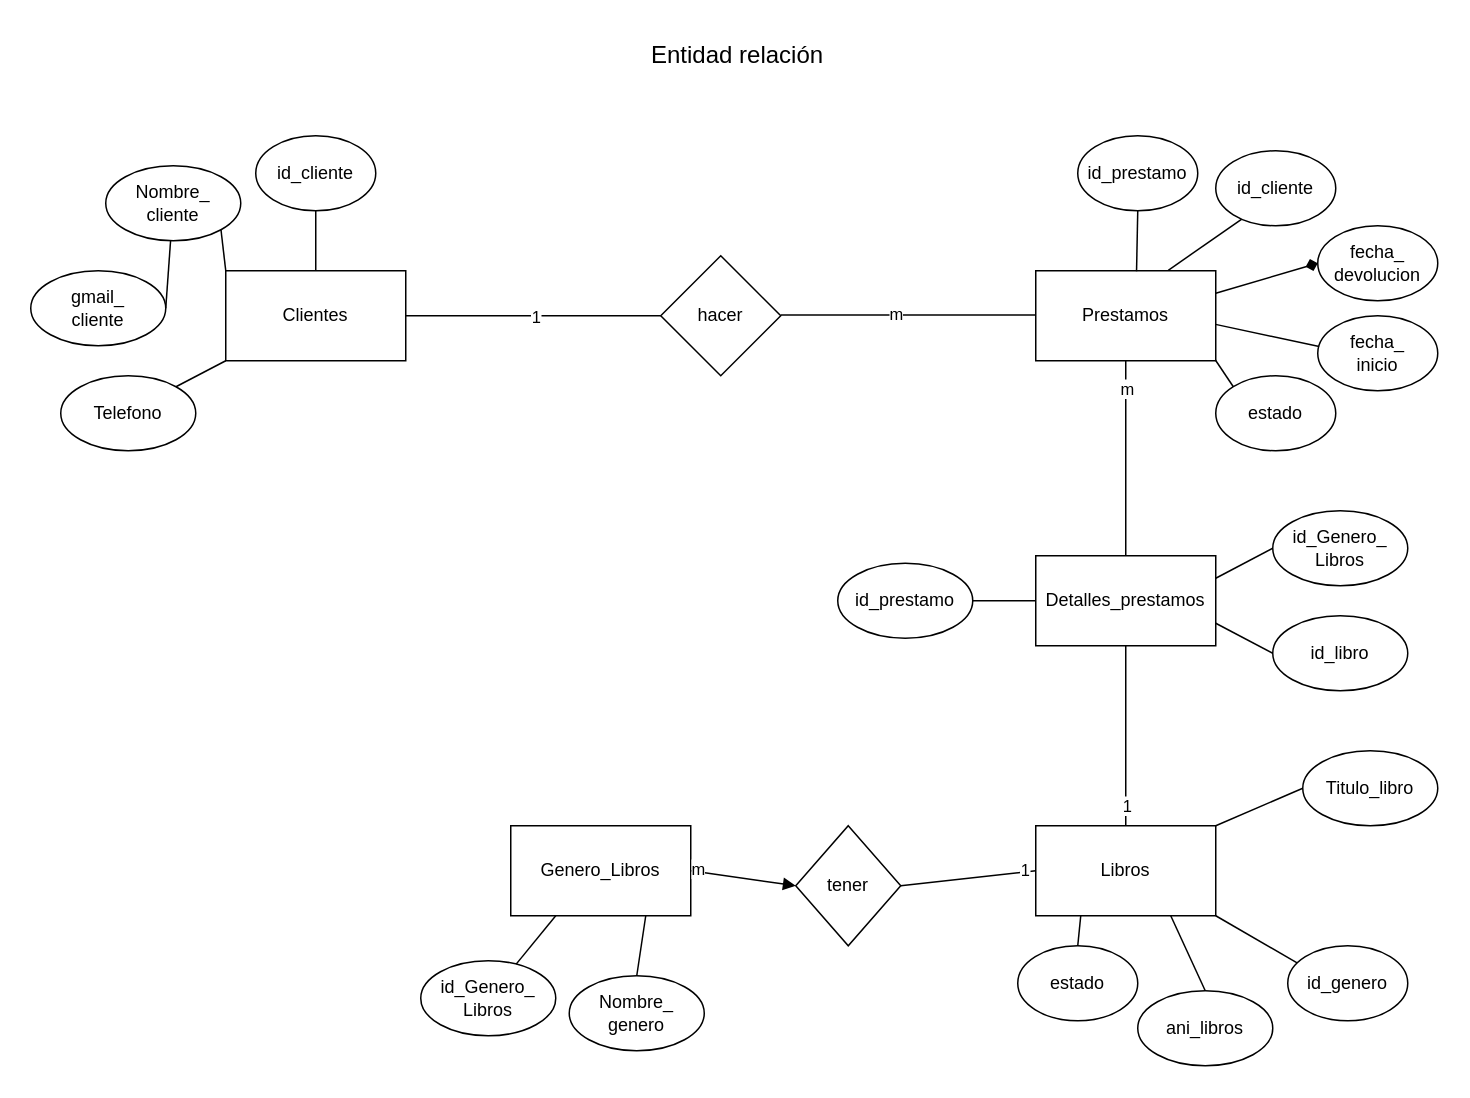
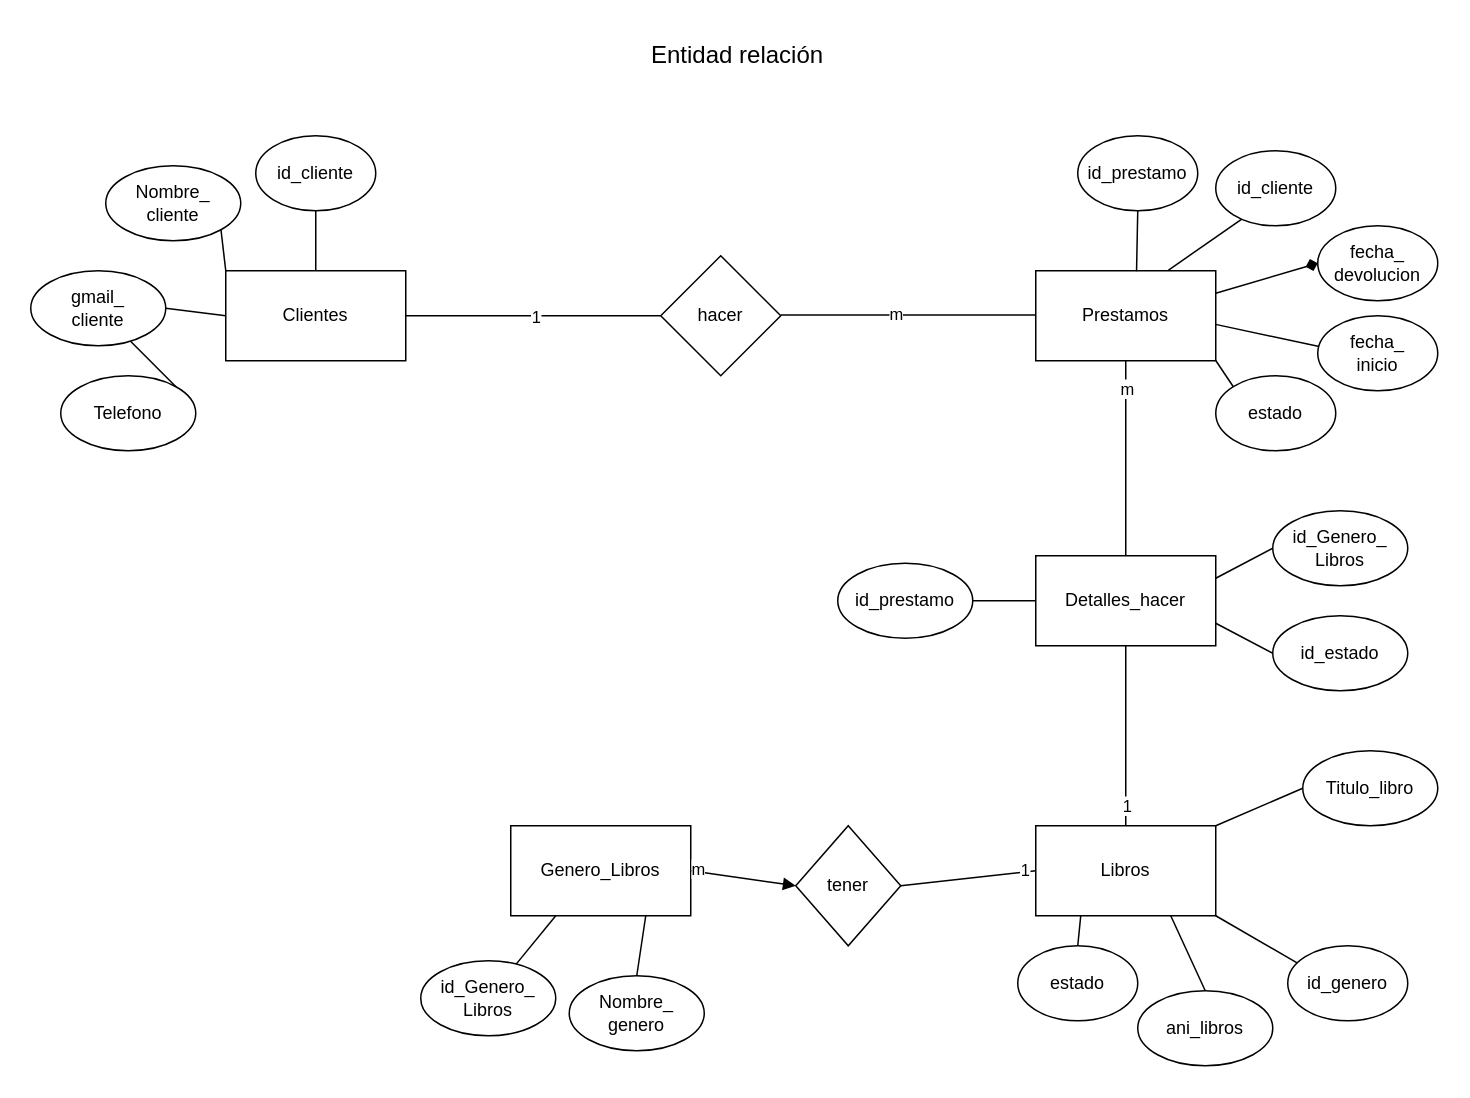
edge "Nombre_ cliente" -- "gmail_ cliente": now "Clientes" -- "gmail_ cliente"
edge "Clientes" -- "Telefono": now "gmail_ cliente" -- "Telefono"
node "Detalles_prestamos": label "Detalles_prestamos" -> "Detalles_hacer"
node "id_libro": label "id_libro" -> "id_estado"
